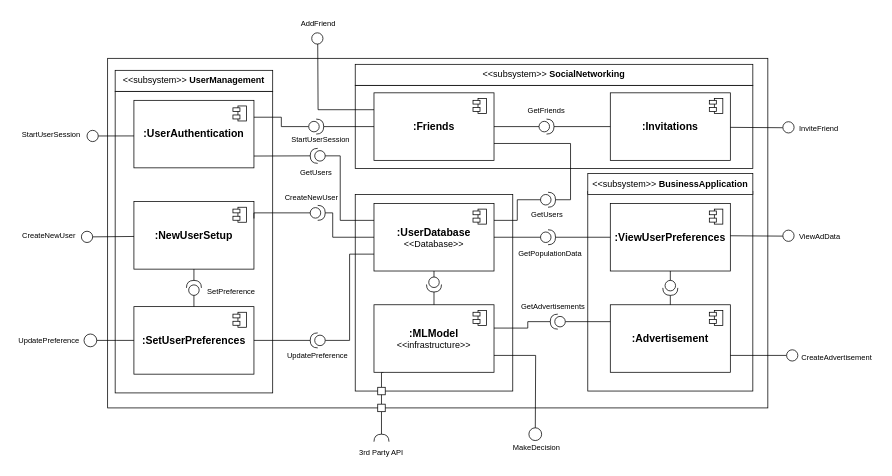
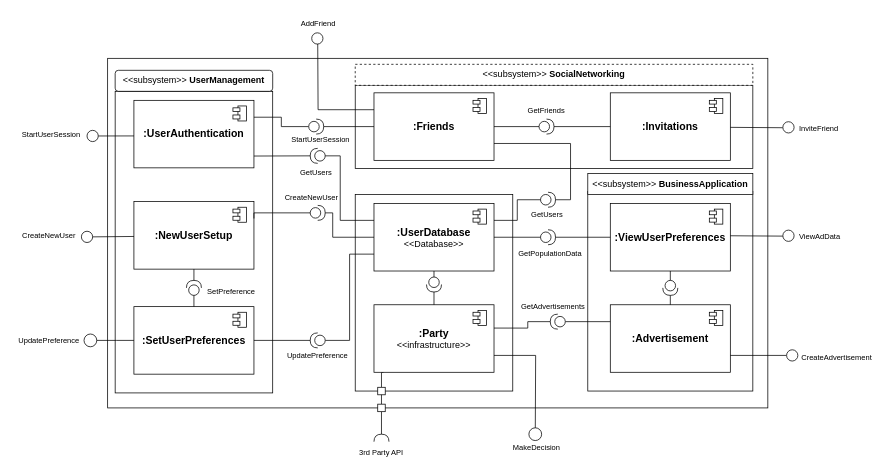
node "<<subsystem>> SocialNetworking": style solid -> dashed
node "<<subsystem>> UserManagement": shape rectangle -> rounded rectangle
node ":MLModel <<infrastructure>>": label ":MLModel <<infrastructure>>" -> ":Party <<infrastructure>>"
